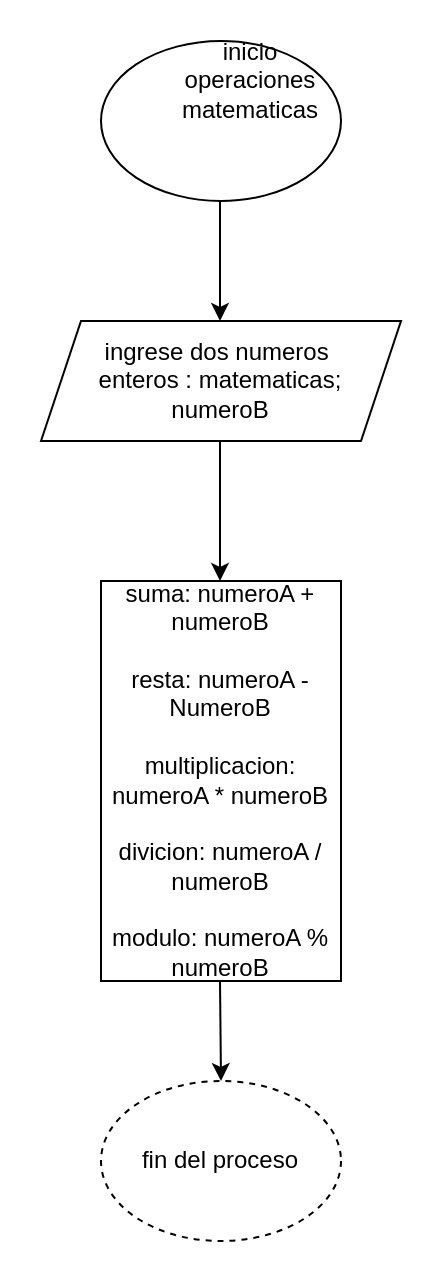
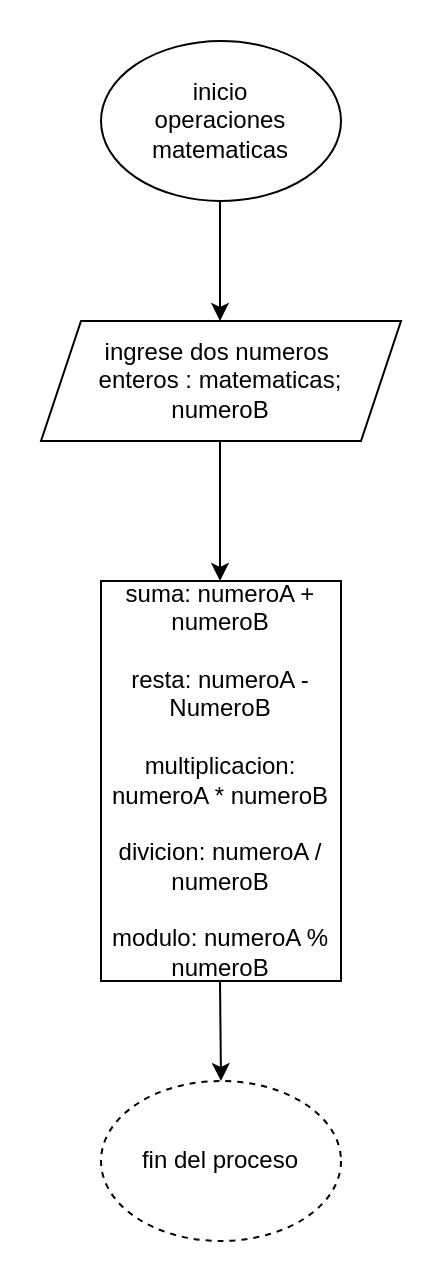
node "inicio operaciones matematicas": moved (251, 81) -> (221, 121)
